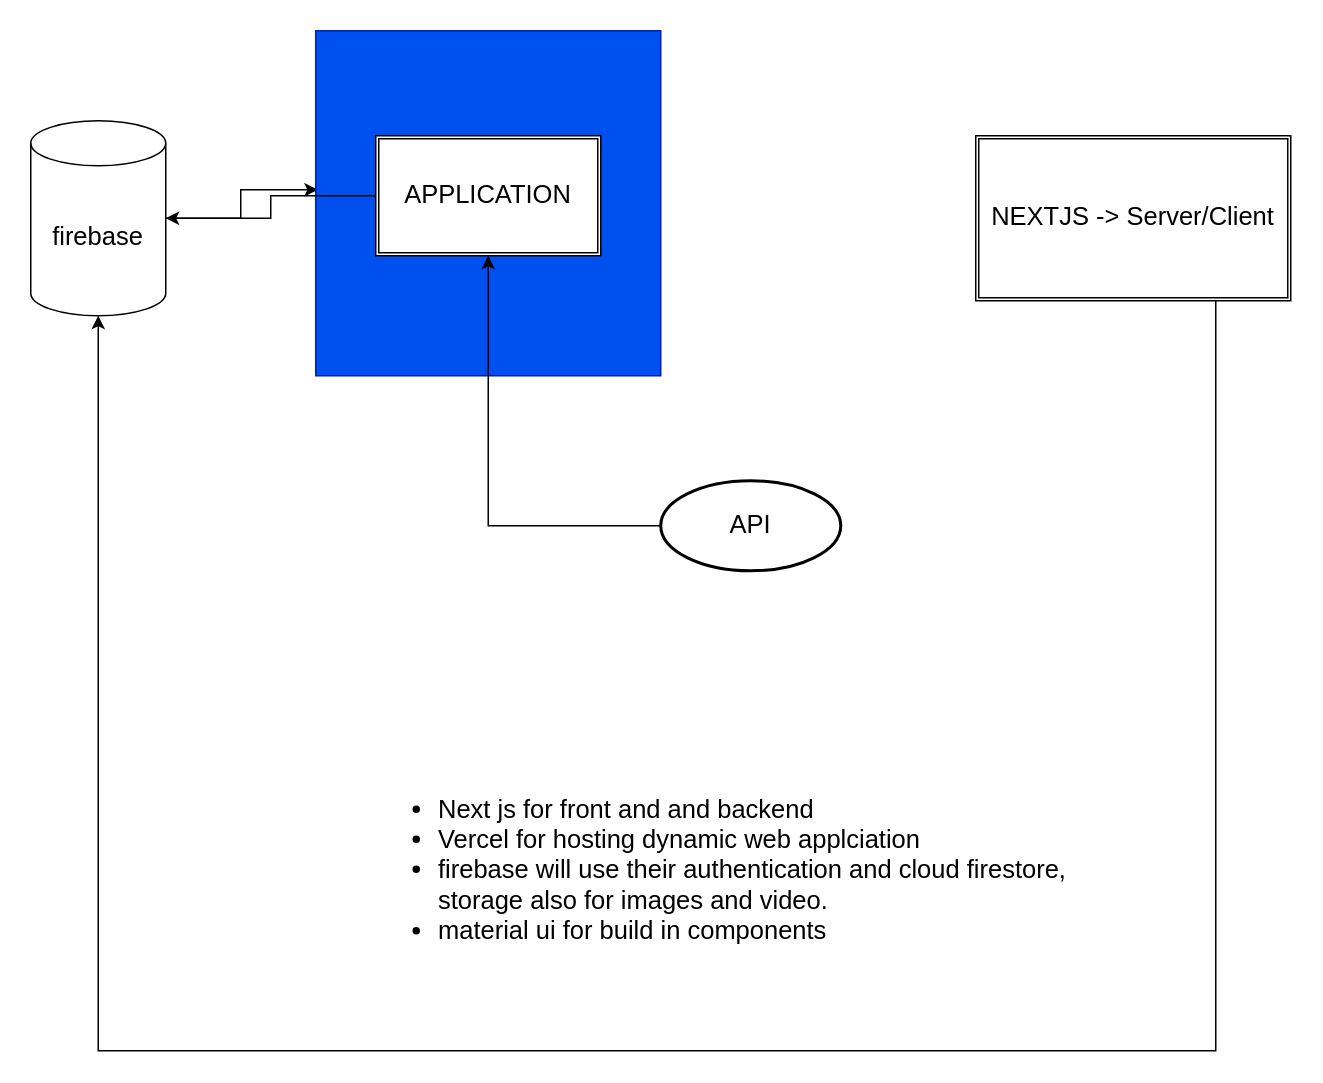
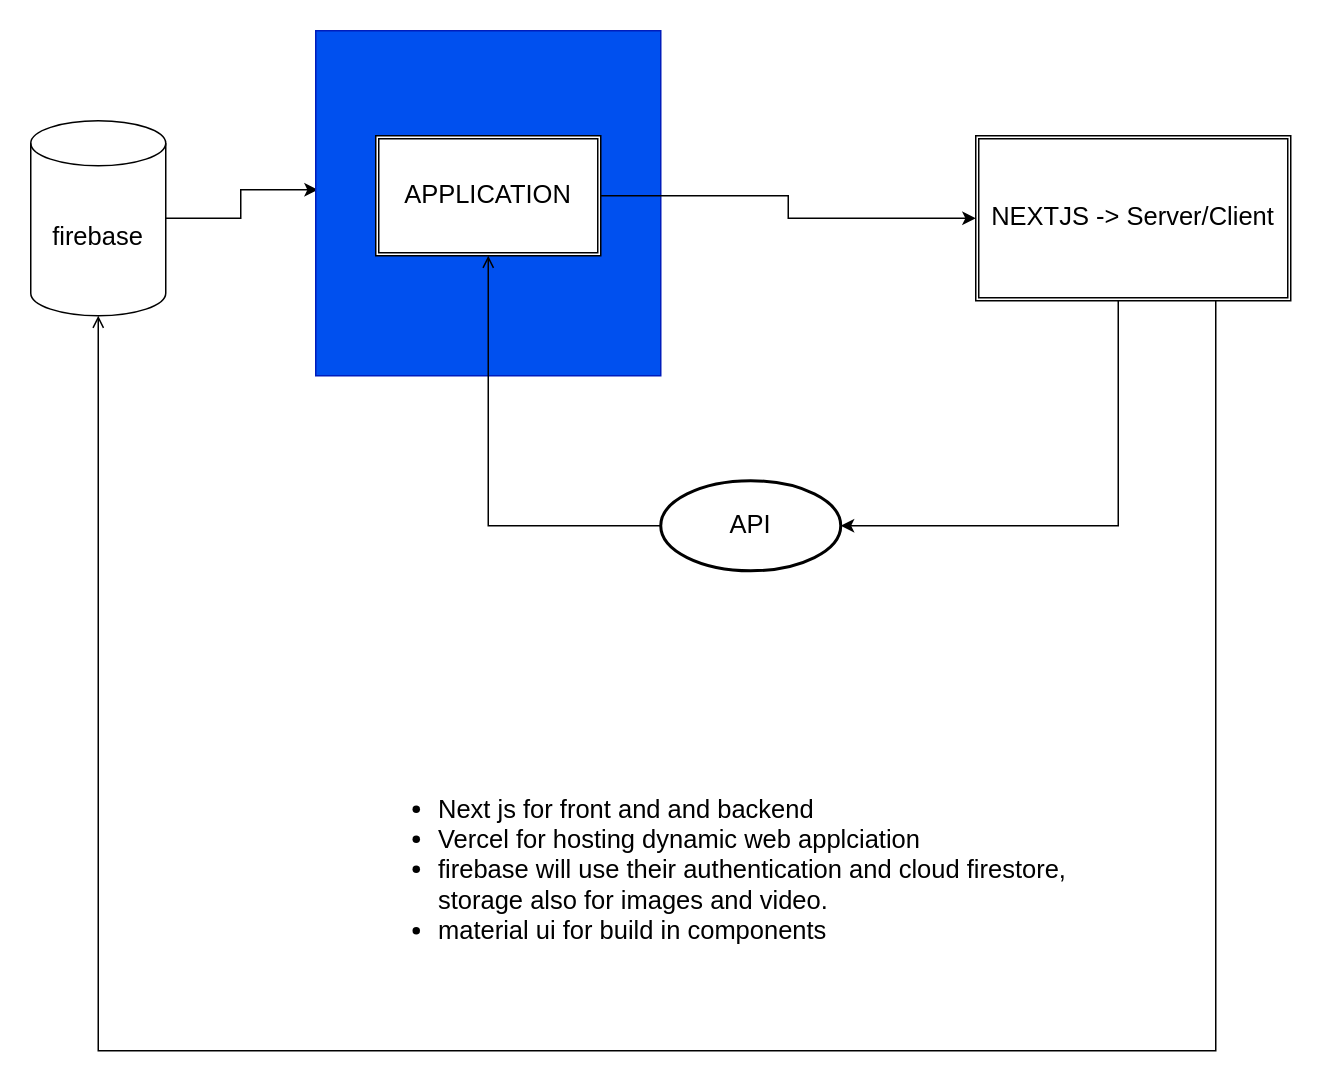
edge "APPLICATION" -> "firebase": now "APPLICATION" -> "NEXTJS -> Server/Client"
edge "API" -> "APPLICATION": arrowhead classic -> open
edge "NEXTJS -> Server/Client" -> "firebase": arrowhead classic -> open
edge "NEXTJS -> Server/Client" -> "API": added
